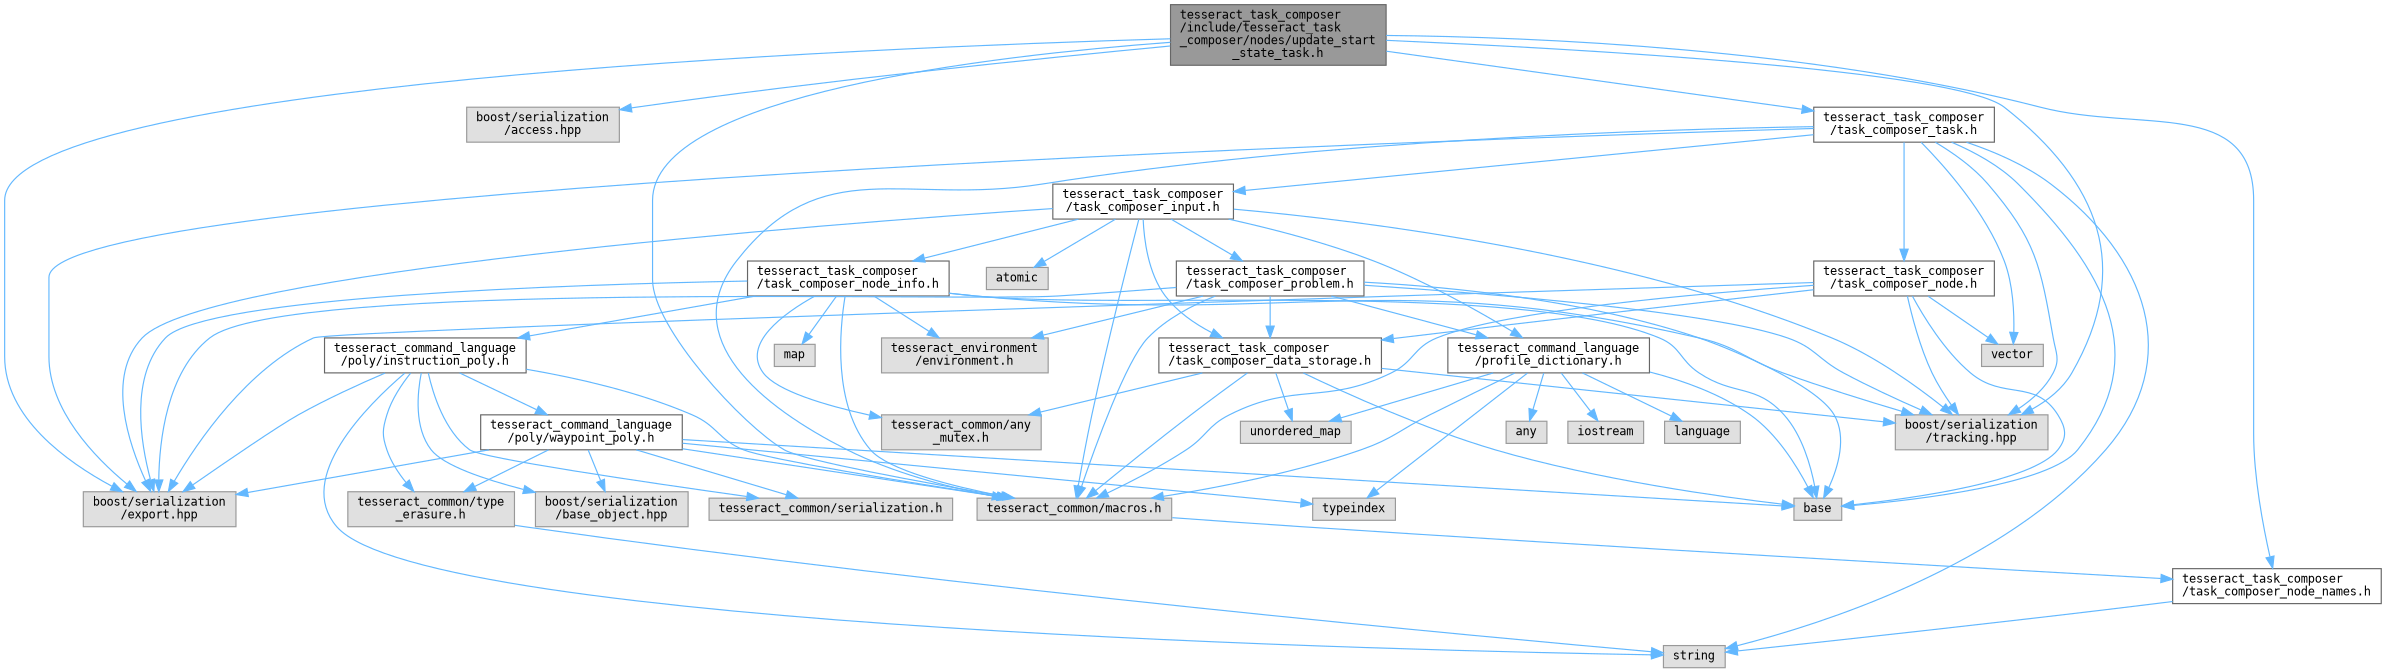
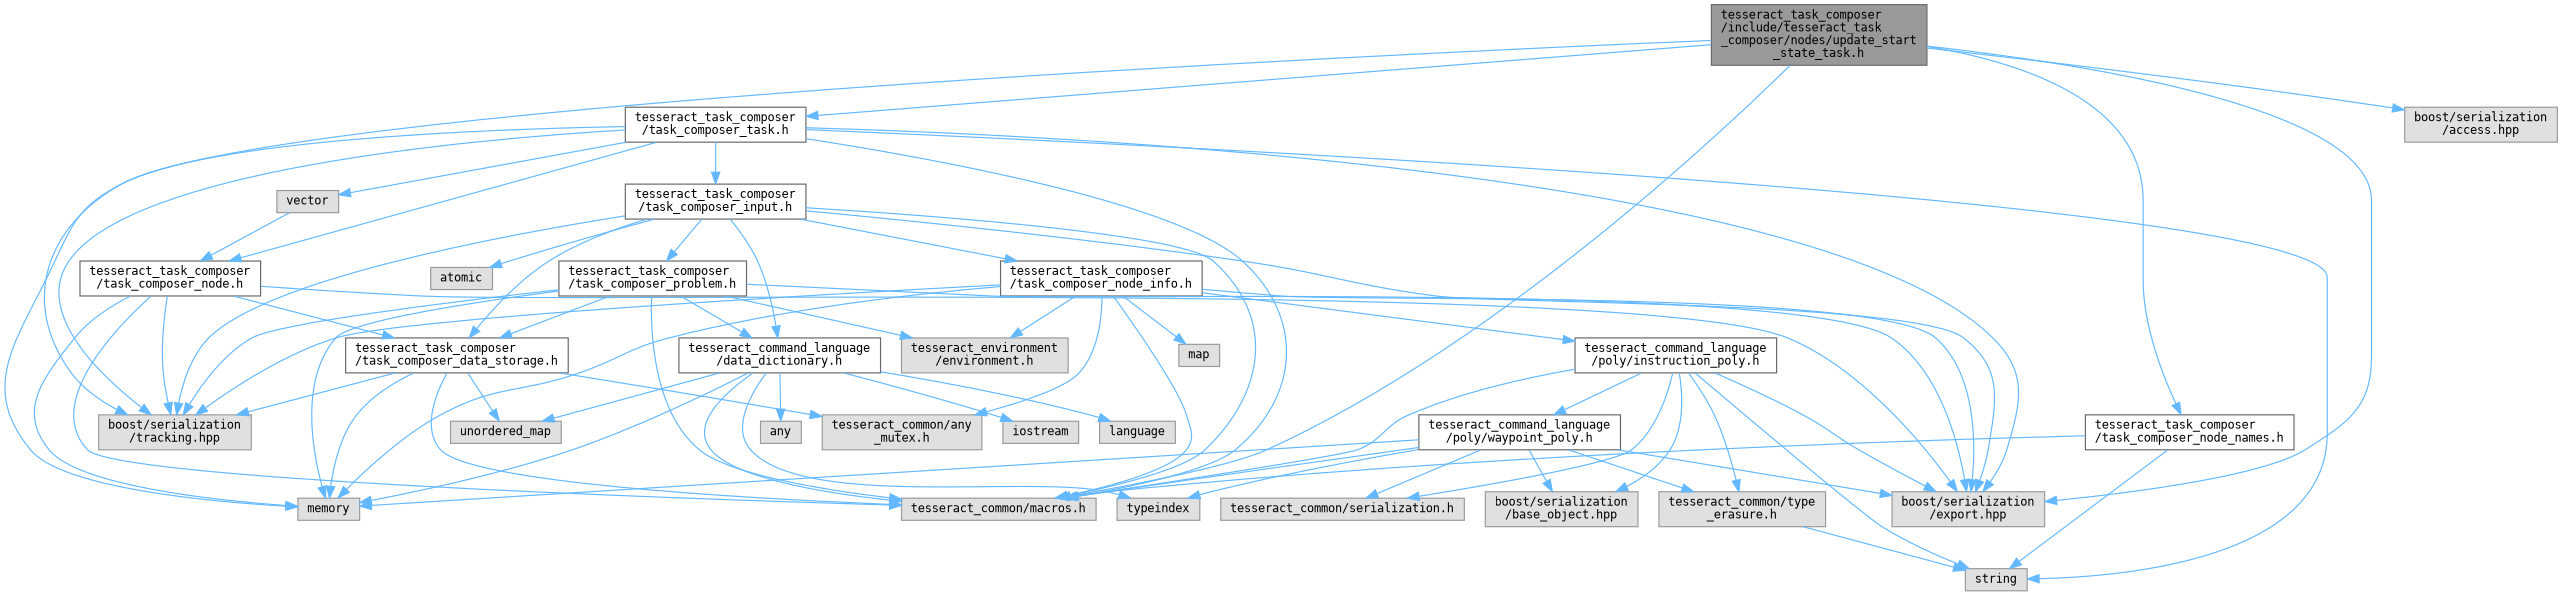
edge "tesseract_task_composer /task_composer_node.h" -> "vector": reversed
node "tesseract_command_language /profile_dictionary.h": label "tesseract_command_language /profile_dictionary.h" -> "tesseract_command_language /data_dictionary.h"
node "base": label "base" -> "memory"
edge "tesseract_common/macros.h" -> "tesseract_task_composer /task_composer_node_names.h": reversed
